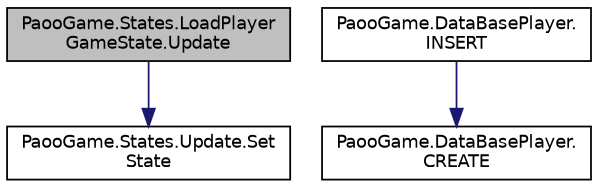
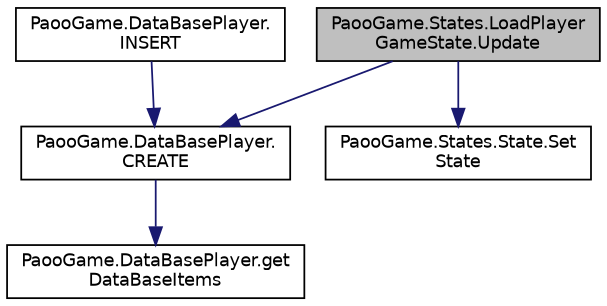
edge "PaooGame.States.LoadPlayer GameState.Update" -> "PaooGame.DataBasePlayer. CREATE": added
node "PaooGame.States.Update.Set State": label "PaooGame.States.Update.Set State" -> "PaooGame.States.State.Set State"
node "PaooGame.DataBasePlayer.get DataBaseItems": added
